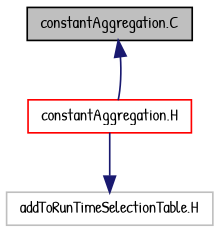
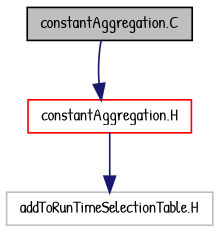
edge "constantAggregation.H" -> "constantAggregation.C": reversed
